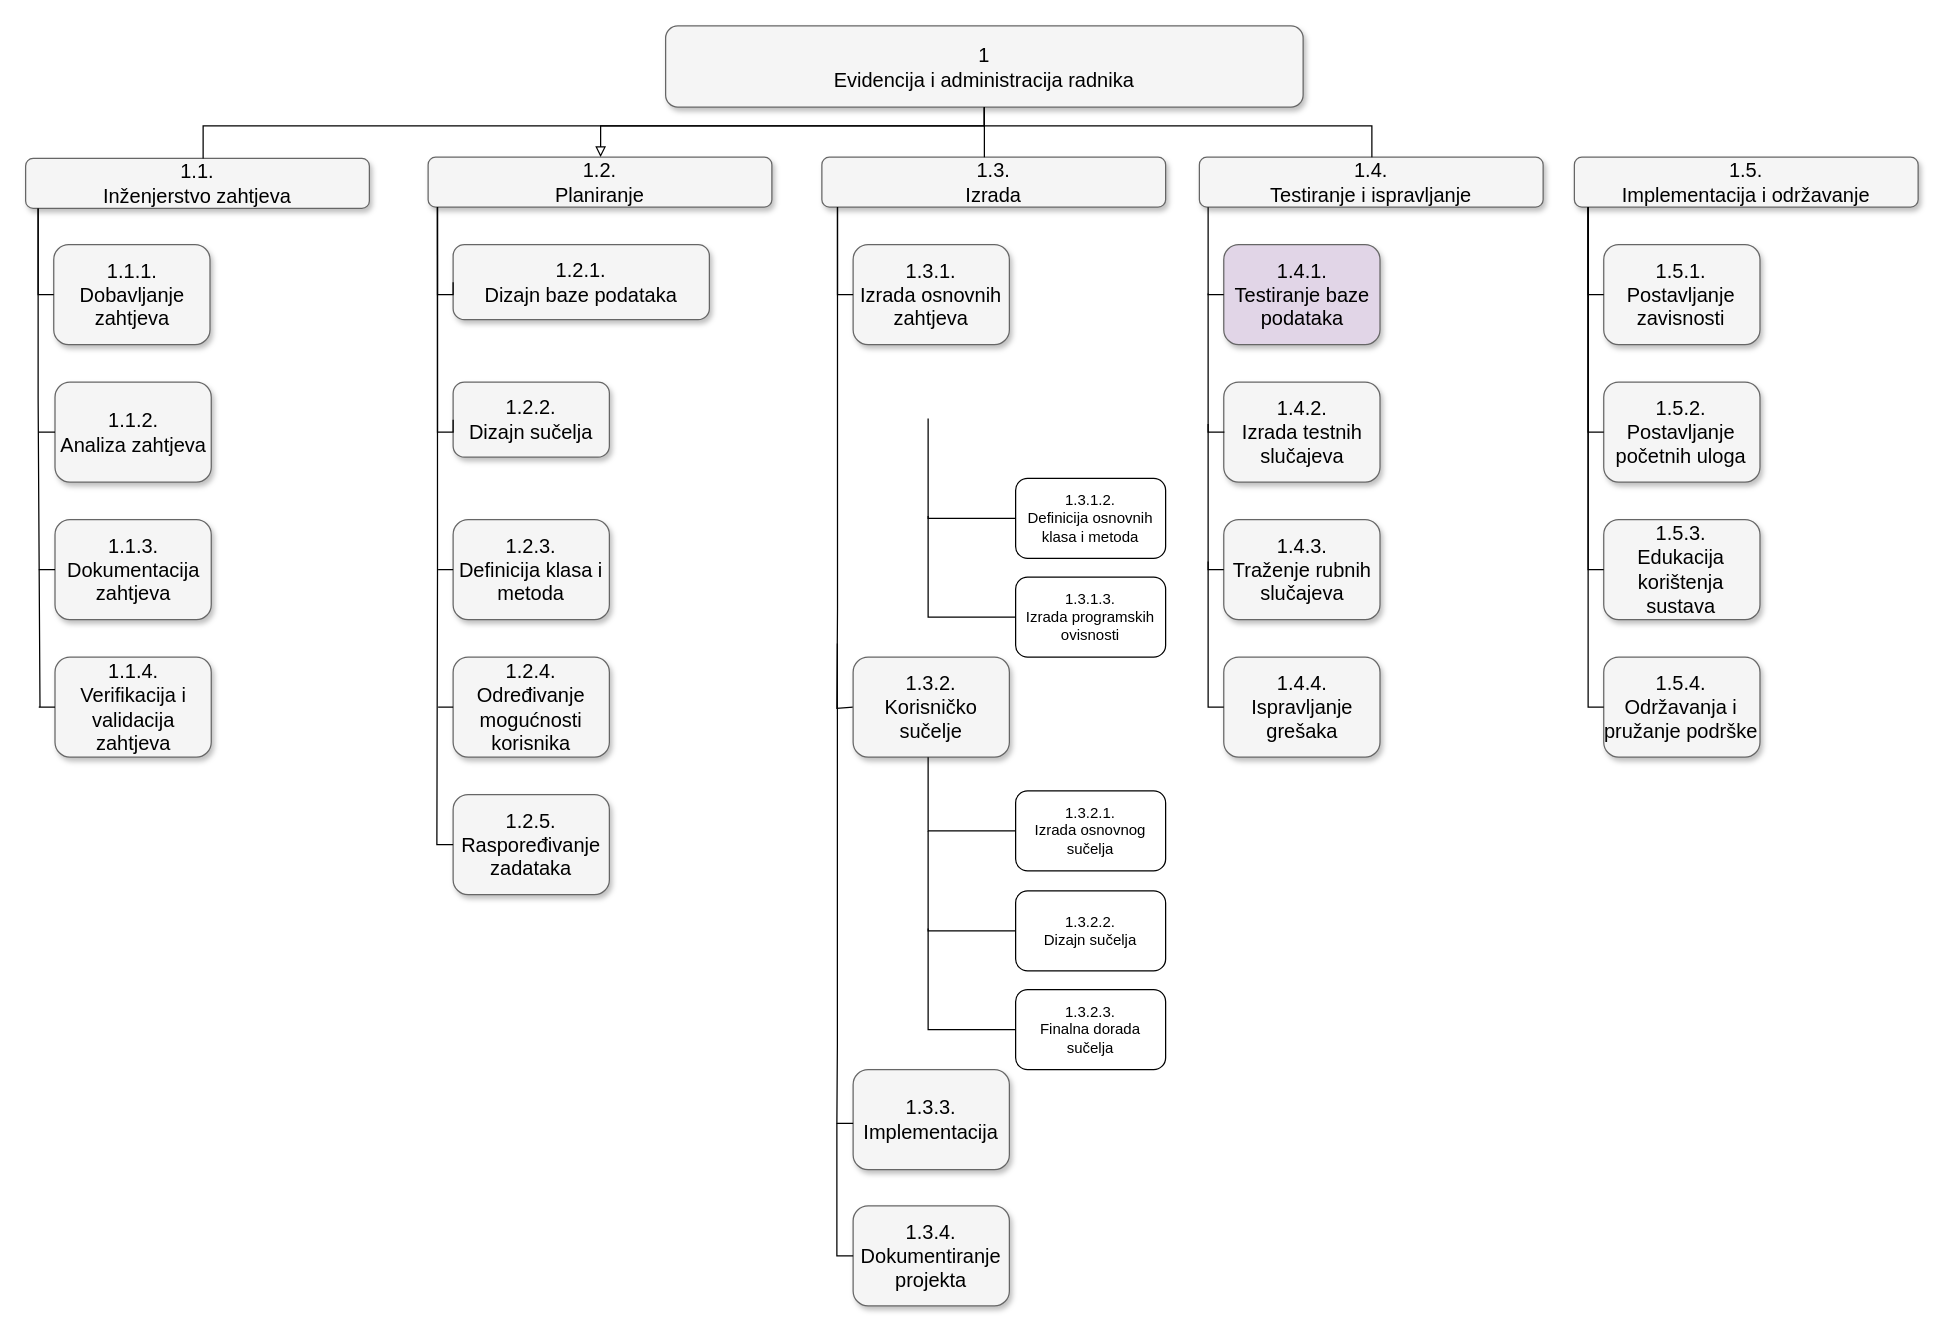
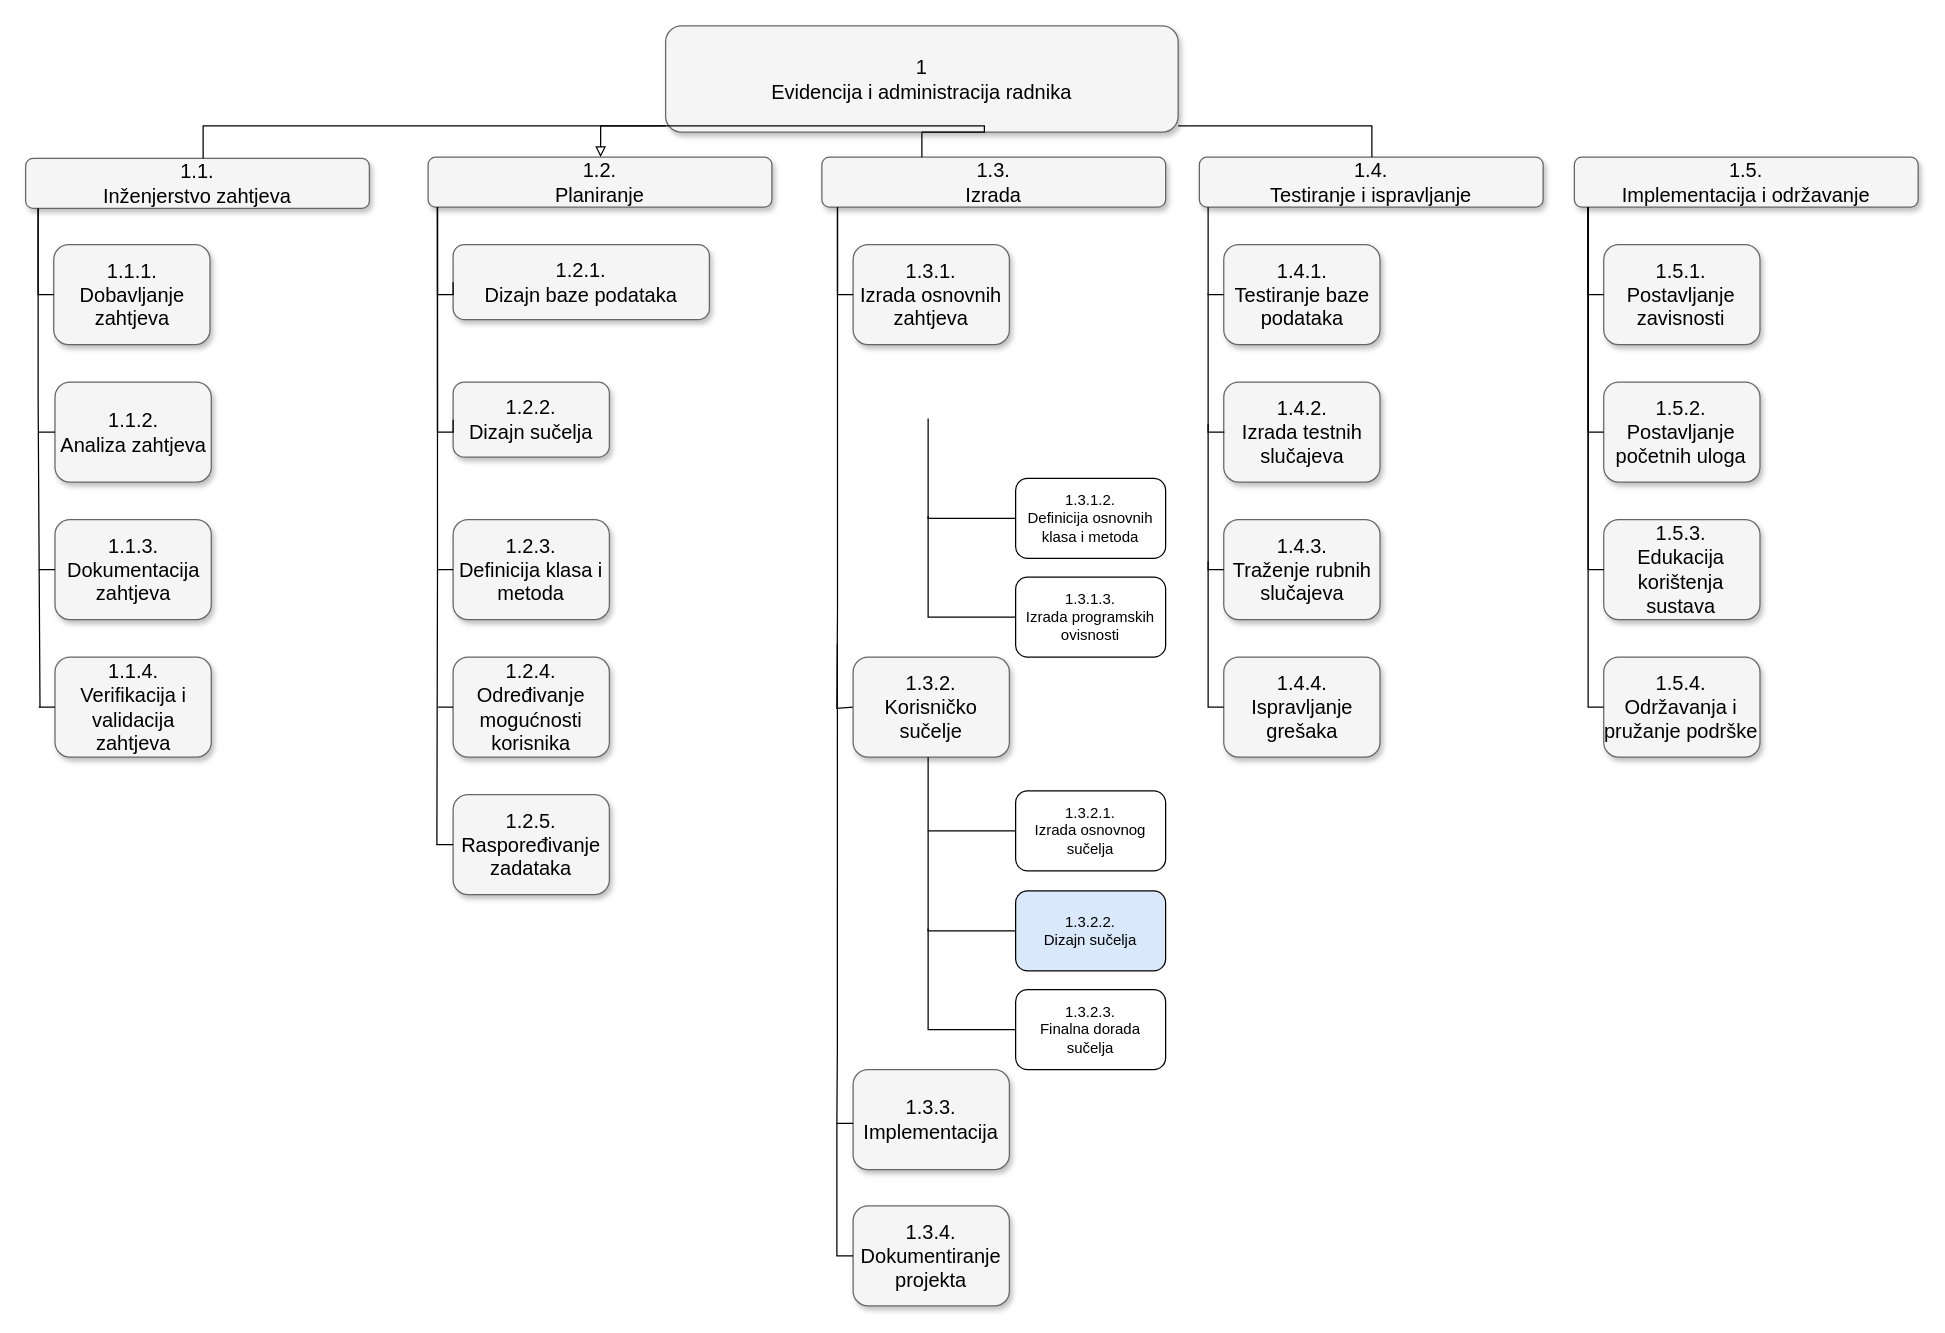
node "1 Evidencija i administracija radnika": size 638x81 -> 513x106
node "1.4.1. Testiranje baze podataka": fillcolor #e1d5e7 -> #f5f5f5
node "1.3.2.2. Dizajn sučelja": fillcolor #ffffff -> #dae8fc
